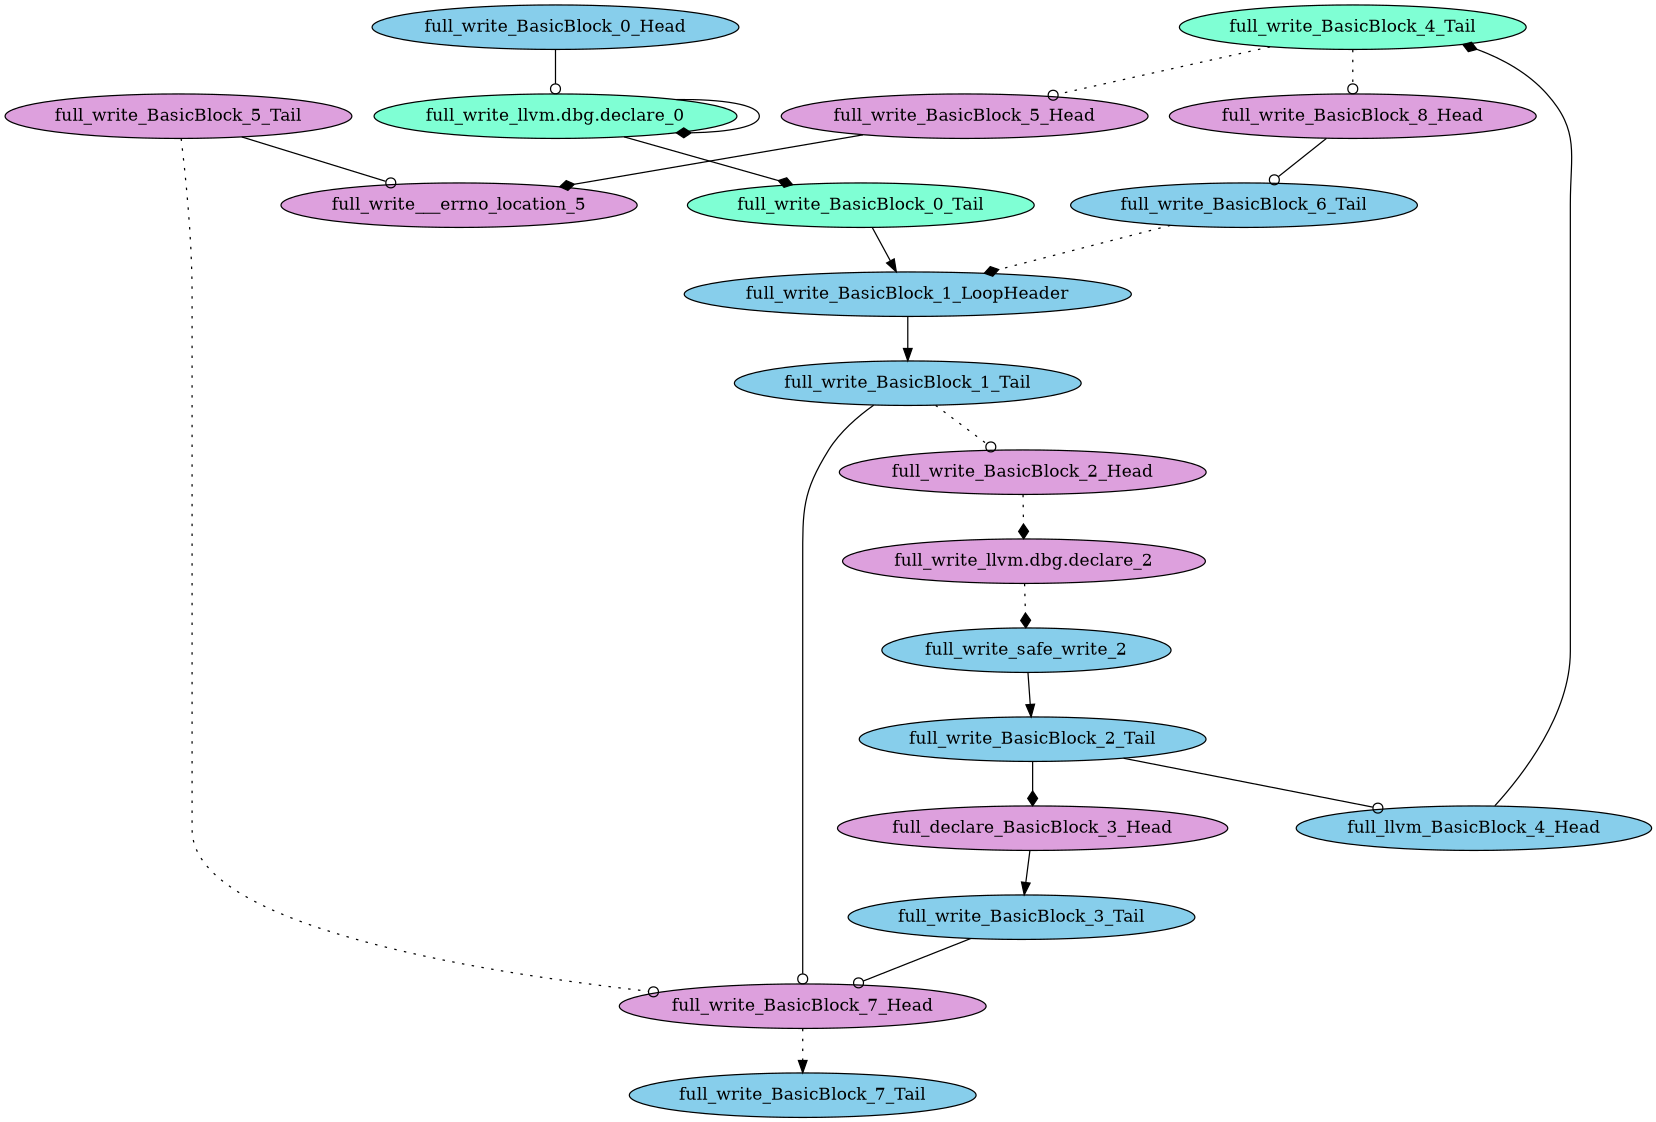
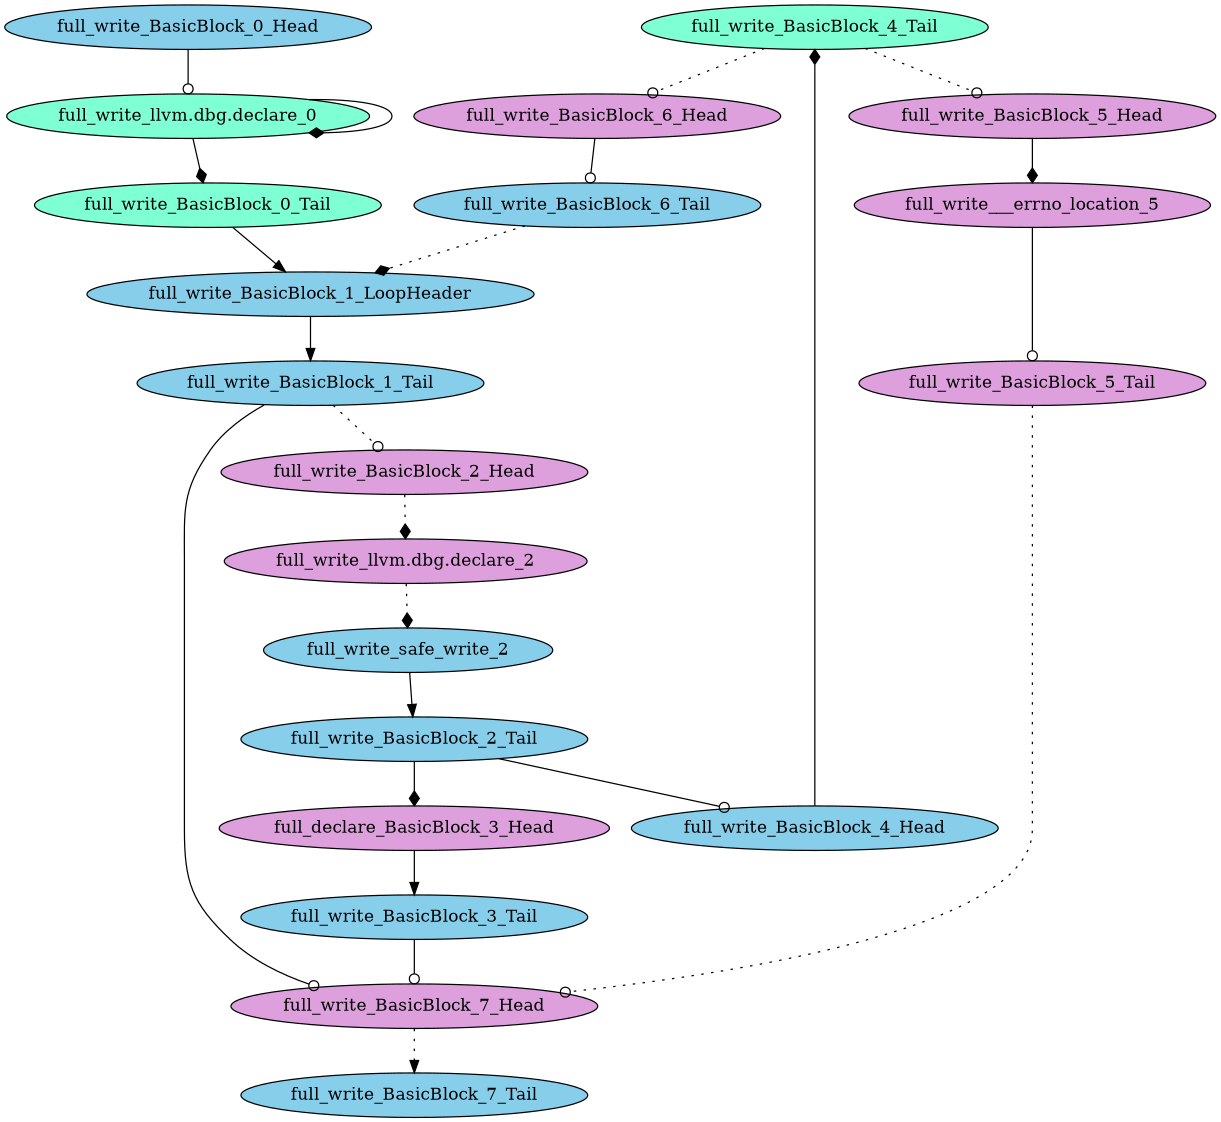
node "full_write_BasicBlock_8_Head": label "full_write_BasicBlock_8_Head" -> "full_write_BasicBlock_6_Head"
edge "full_write_BasicBlock_5_Tail" -> "full_write___errno_location_5": reversed
node "full_llvm_BasicBlock_4_Head": label "full_llvm_BasicBlock_4_Head" -> "full_write_BasicBlock_4_Head"
